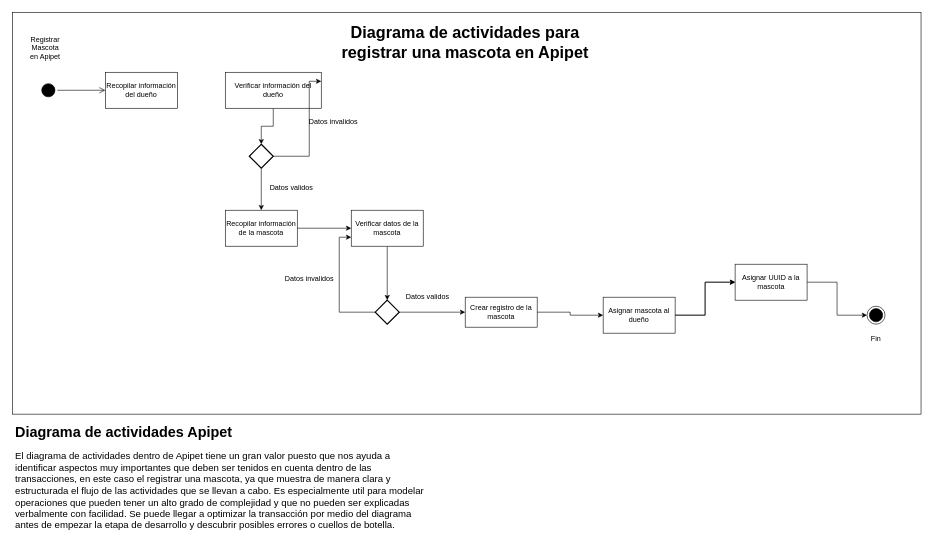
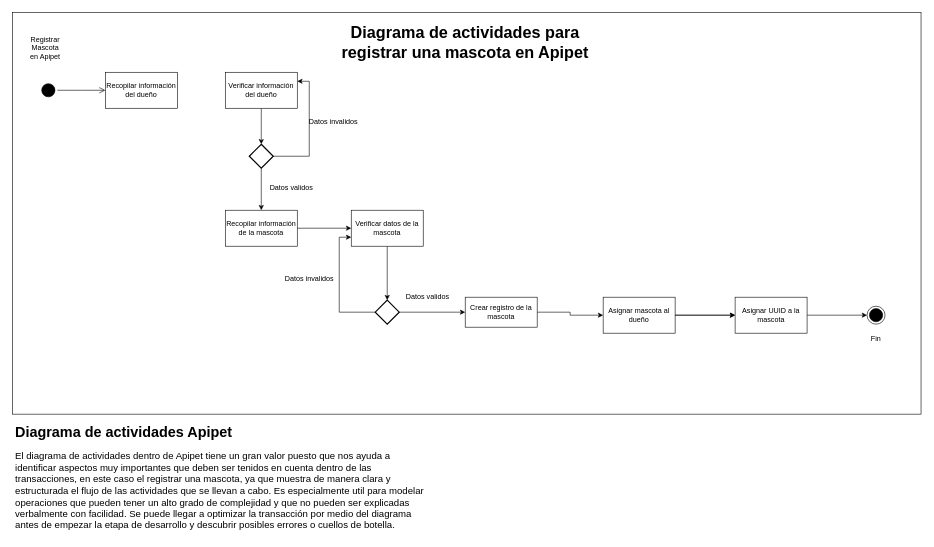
node "Verificar información del dueño": size 96x36 -> 72x36
node "Asignar UUID a la mascota": moved (771, 282) -> (771, 315)
